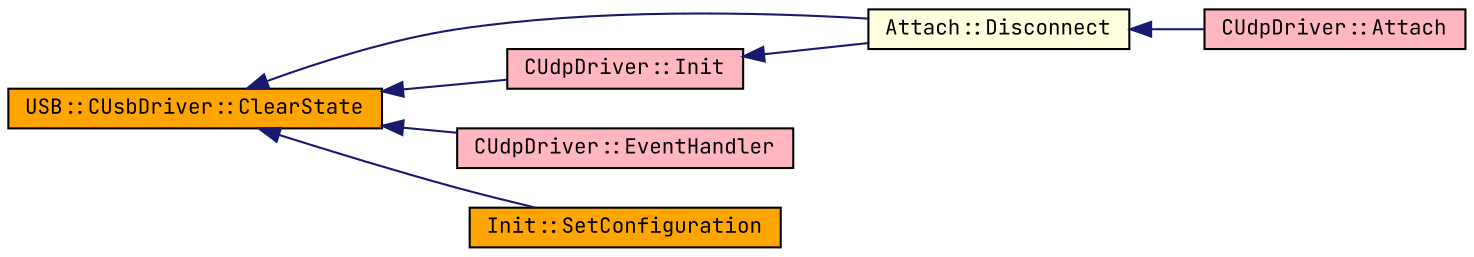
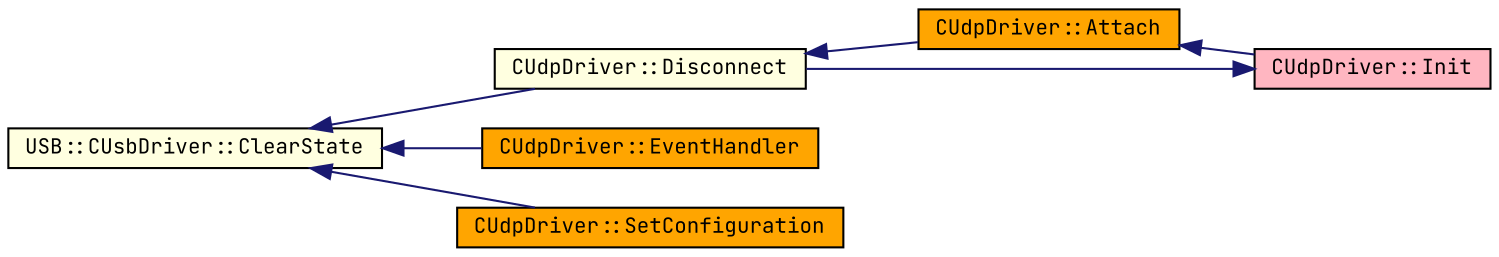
node "Attach::Disconnect": label "Attach::Disconnect" -> "CUdpDriver::Disconnect"
node "CUdpDriver::Attach": fillcolor lightpink -> orange
edge "CUdpDriver::Init" -> "USB::CUsbDriver::ClearState": now "CUdpDriver::Init" -> "CUdpDriver::Attach"
node "USB::CUsbDriver::ClearState": fillcolor orange -> lightyellow
node "CUdpDriver::EventHandler": fillcolor lightpink -> orange
node "Init::SetConfiguration": label "Init::SetConfiguration" -> "CUdpDriver::SetConfiguration"
